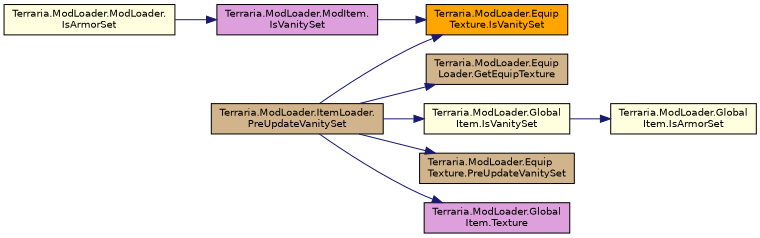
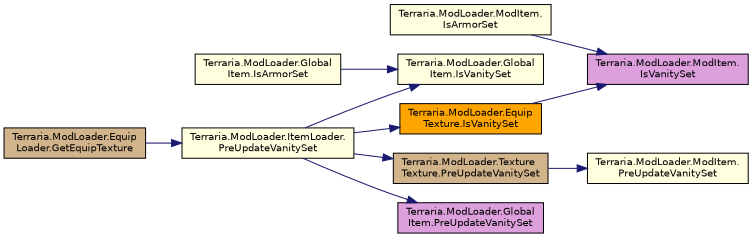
node "Terraria.ModLoader.ModLoader. IsArmorSet": label "Terraria.ModLoader.ModLoader. IsArmorSet" -> "Terraria.ModLoader.ModItem. IsArmorSet"
edge "Terraria.ModLoader.ModItem. IsVanitySet" -> "Terraria.ModLoader.Equip Texture.IsVanitySet": reversed
edge "Terraria.ModLoader.ItemLoader. PreUpdateVanitySet" -> "Terraria.ModLoader.Equip Loader.GetEquipTexture": reversed
node "Terraria.ModLoader.ItemLoader. PreUpdateVanitySet": fillcolor tan -> lightyellow
edge "Terraria.ModLoader.Global Item.IsVanitySet" -> "Terraria.ModLoader.Global Item.IsArmorSet": reversed
node "Terraria.ModLoader.Equip Texture.PreUpdateVanitySet": label "Terraria.ModLoader.Equip Texture.PreUpdateVanitySet" -> "Terraria.ModLoader.Texture Texture.PreUpdateVanitySet"
node "Terraria.ModLoader.ModItem. PreUpdateVanitySet": added
node "Terraria.ModLoader.Global Item.Texture": label "Terraria.ModLoader.Global Item.Texture" -> "Terraria.ModLoader.Global Item.PreUpdateVanitySet"
